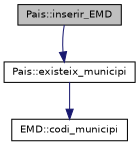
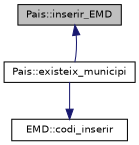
edge "Pais::inserir_EMD" -> "Pais::existeix_municipi": reversed
node "EMD::codi_municipi": label "EMD::codi_municipi" -> "EMD::codi_inserir"
